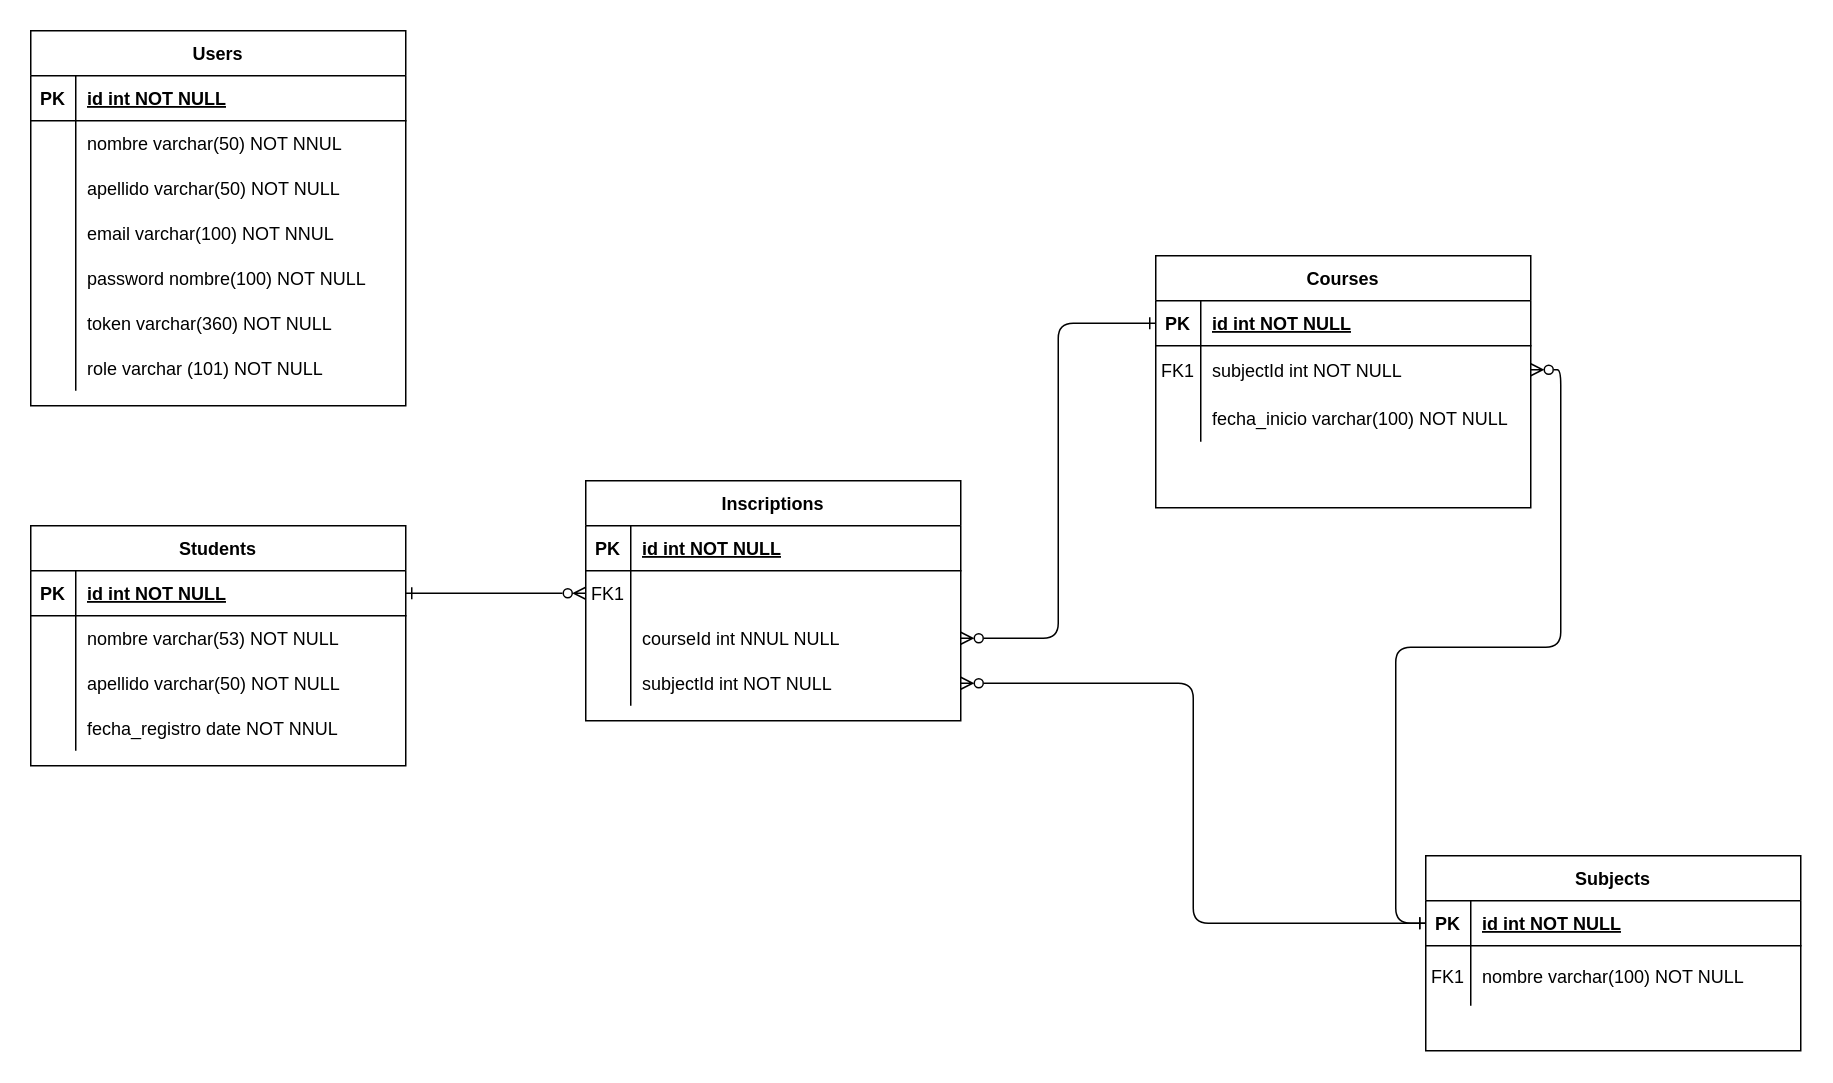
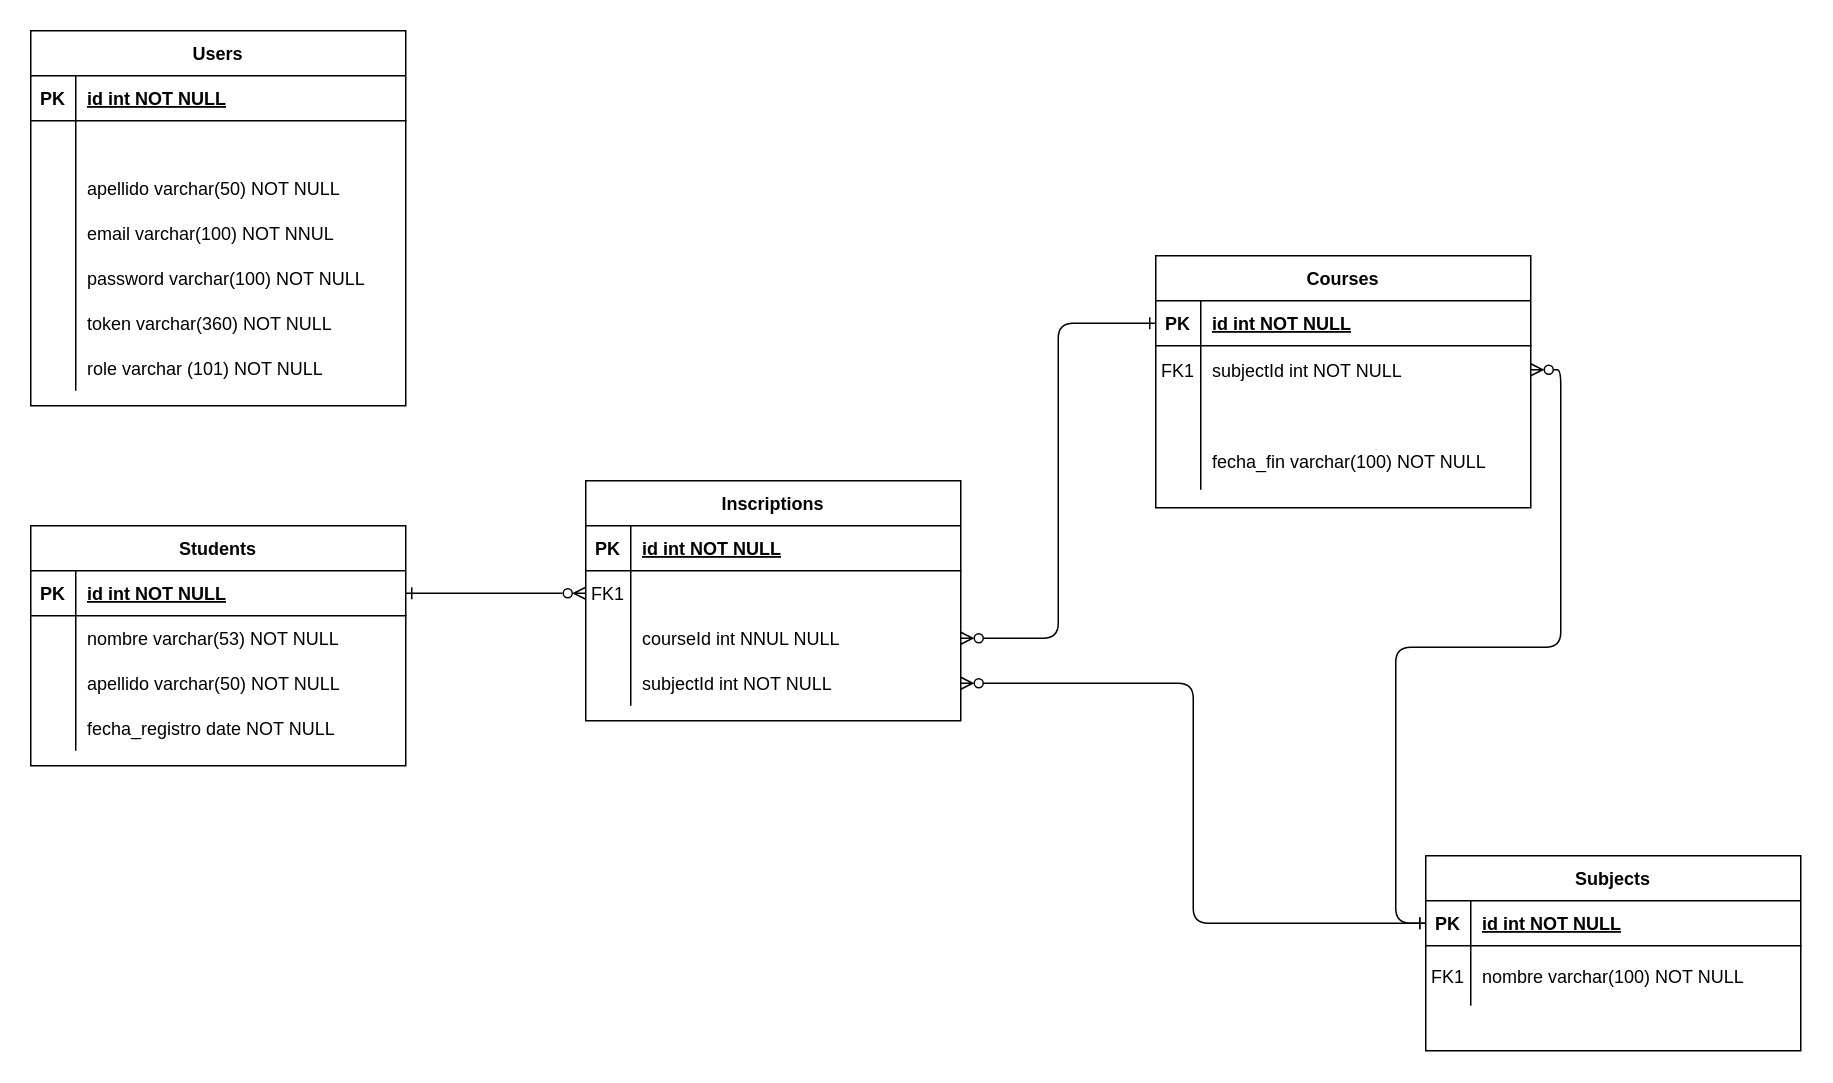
node "nombre varchar(50) NOT NNUL": removed
node "password nombre(100) NOT NULL": label "password nombre(100) NOT NULL" -> "password varchar(100) NOT NULL"
node "fecha_inicio varchar(100) NOT NULL": removed
node "fecha_fin varchar(100) NOT NULL": added
node "fecha_registro date NOT NNUL": label "fecha_registro date NOT NNUL" -> "fecha_registro date NOT NULL"
